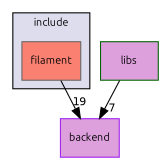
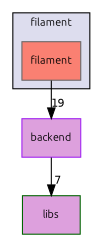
cluster "include": label "include" -> "filament"
edge "libs" -> "backend": reversed
